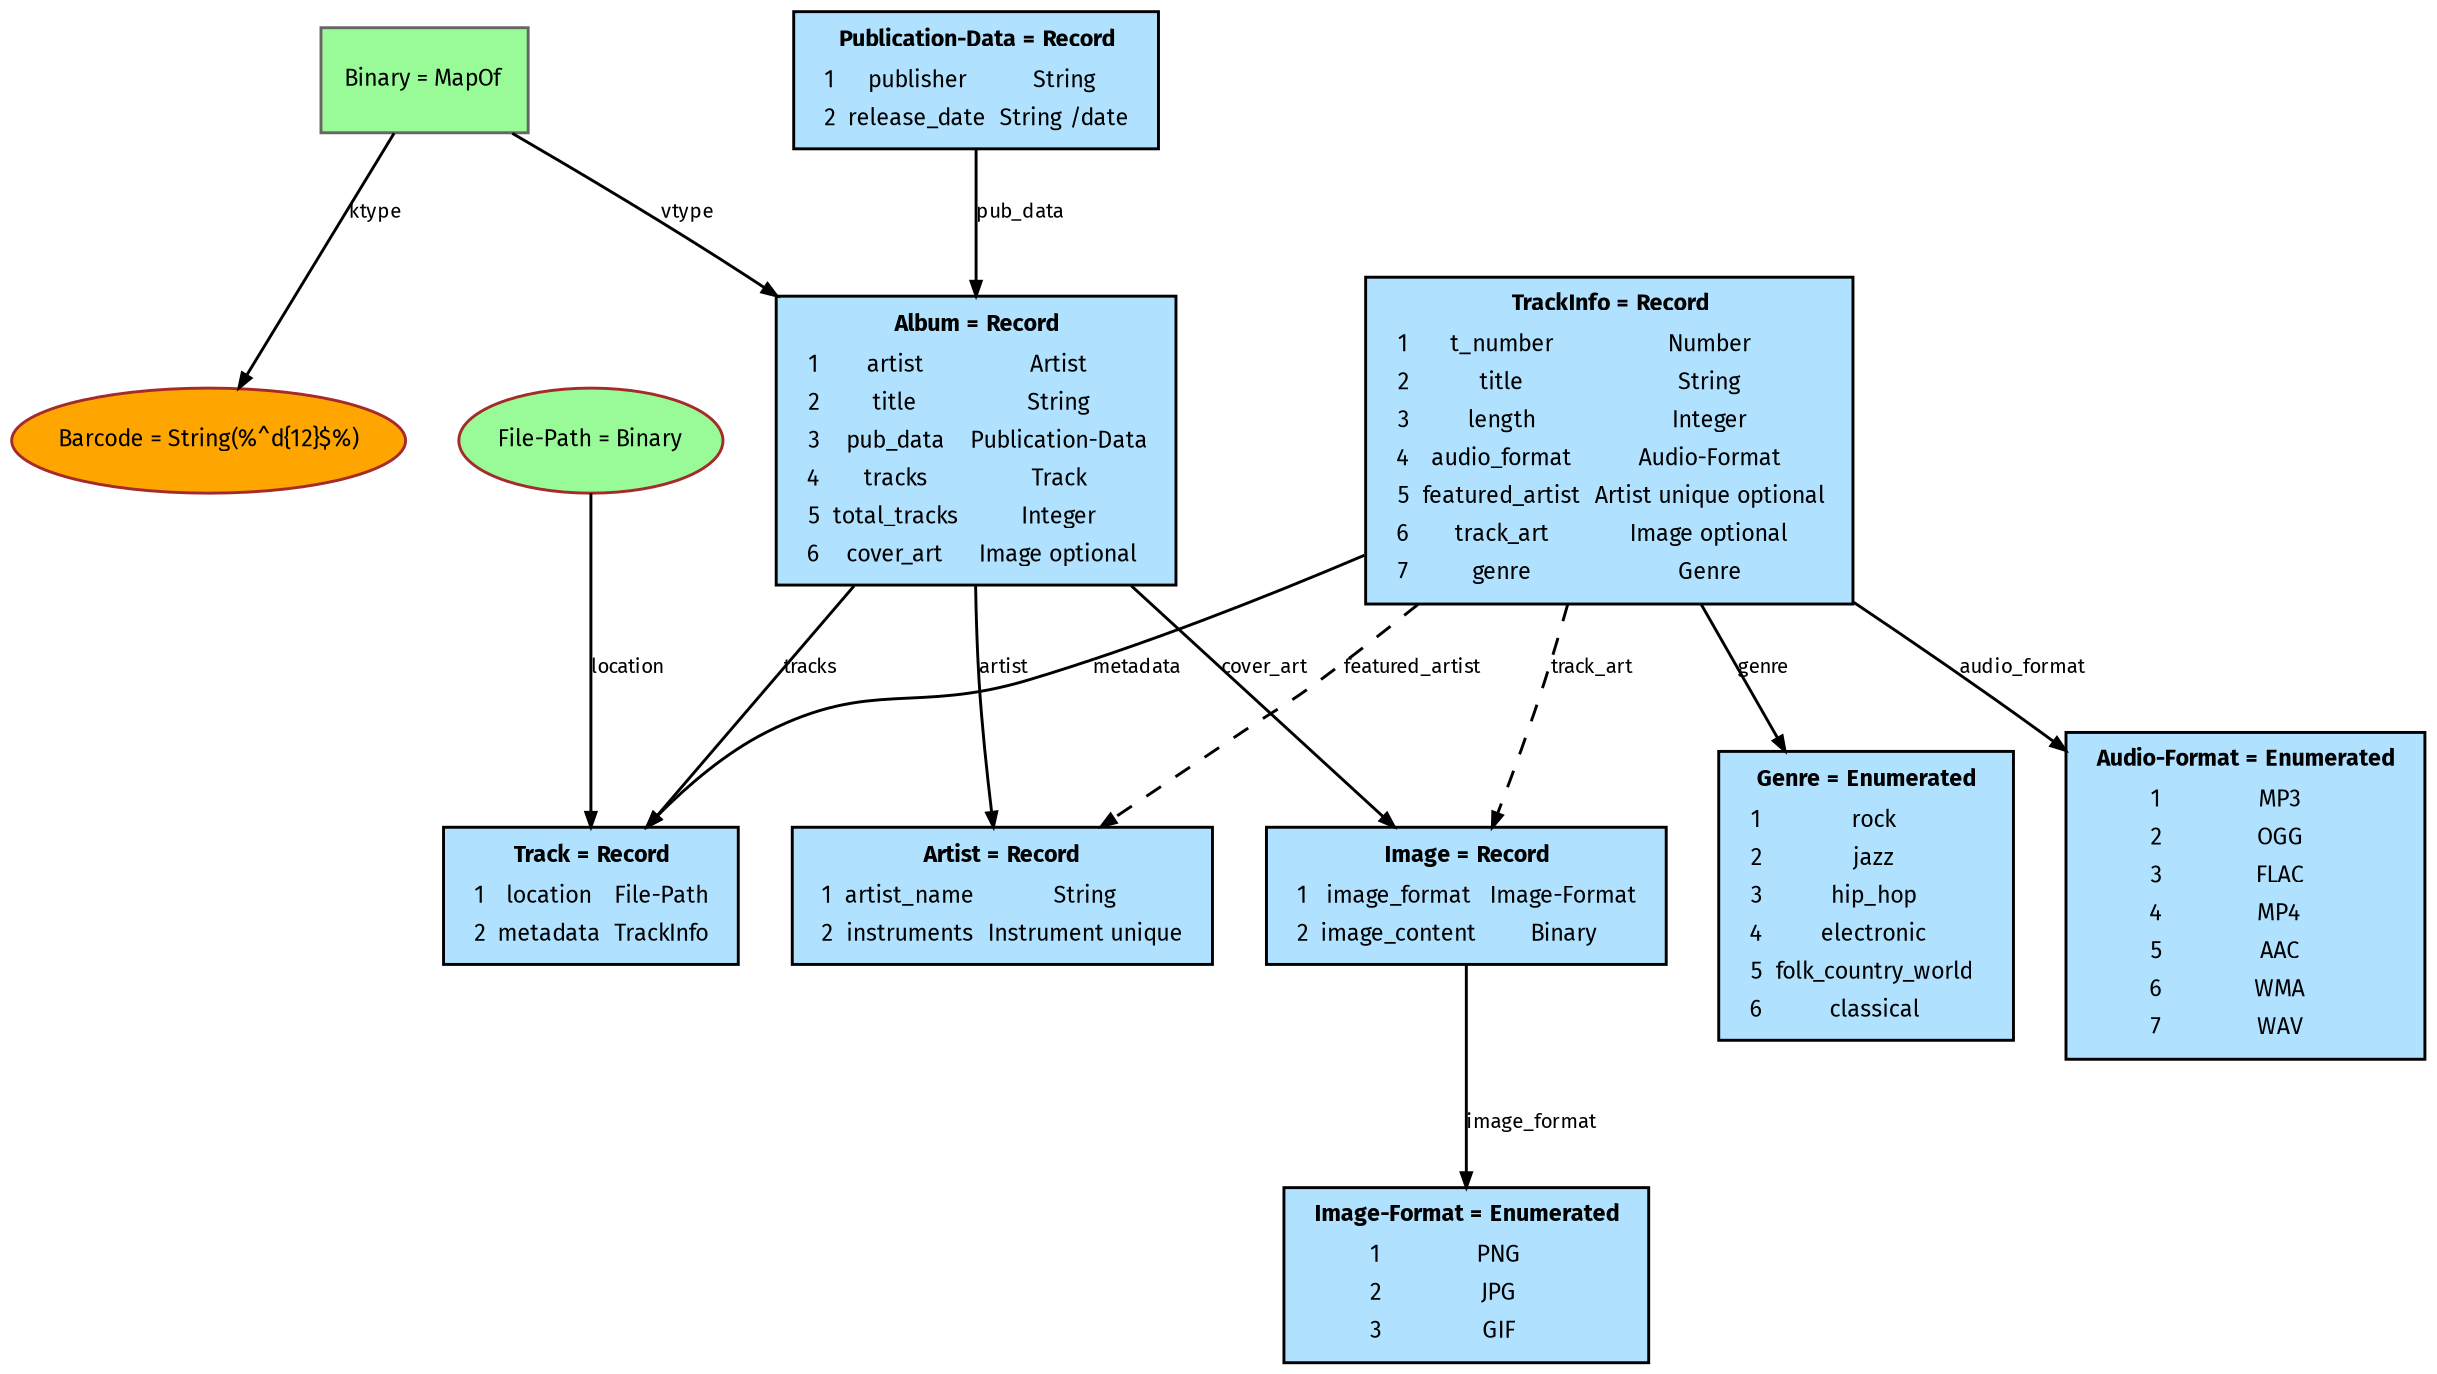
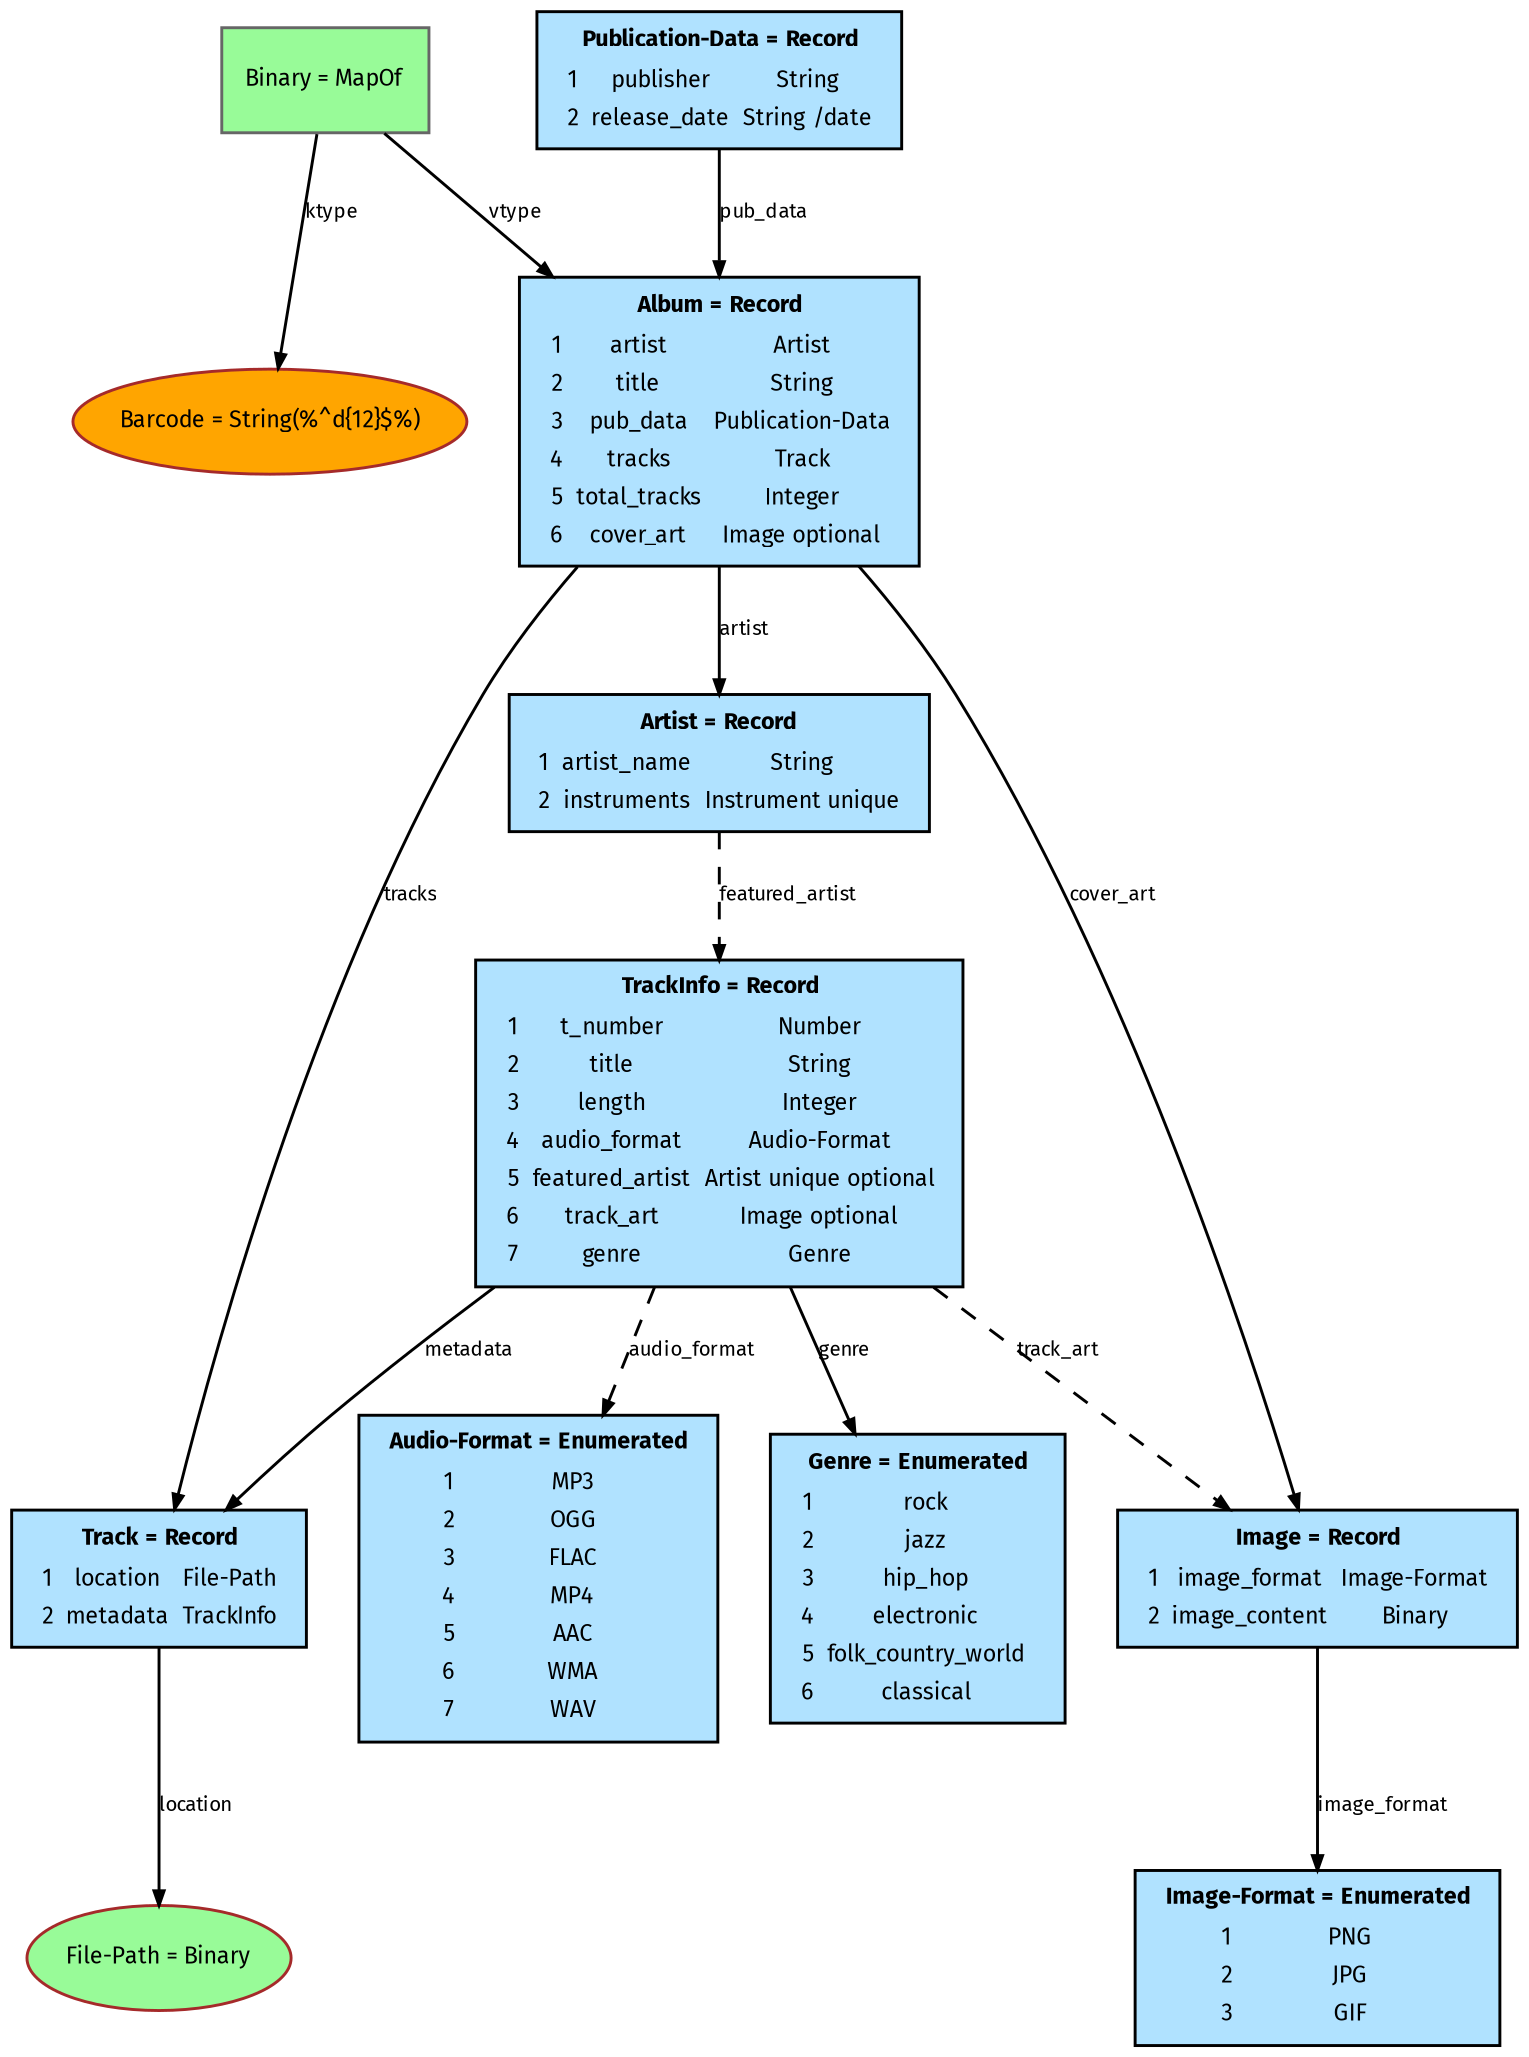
edge "File-Path = Binary" -> "Track = Record": reversed
edge "TrackInfo = Record" -> "Audio-Format = Enumerated": style solid -> dashed
edge "TrackInfo = Record" -> "Artist = Record": reversed
